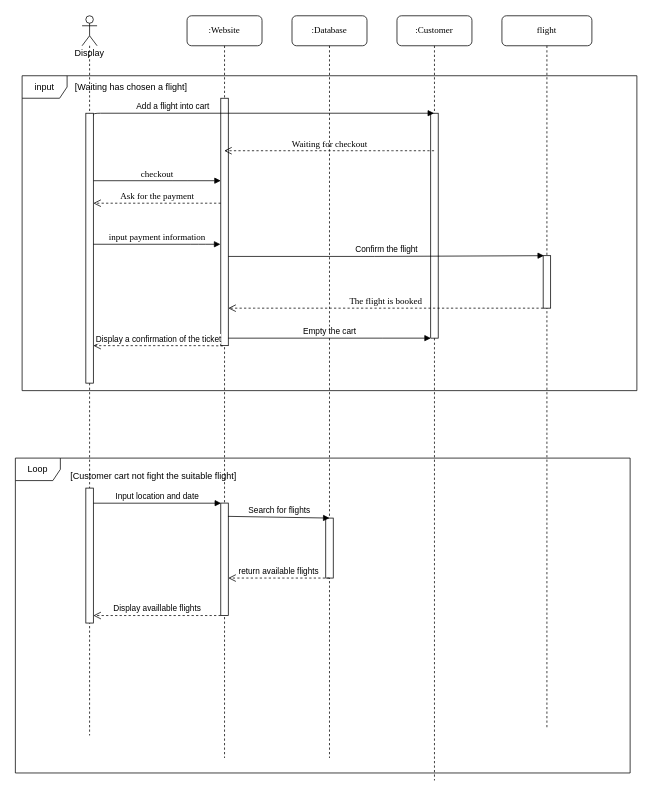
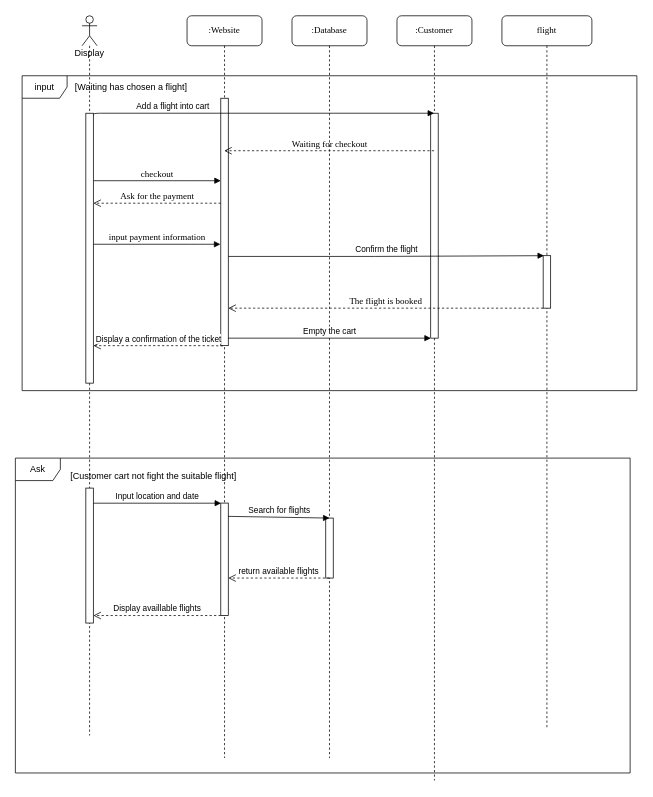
node "Loop": label "Loop" -> "Ask"
